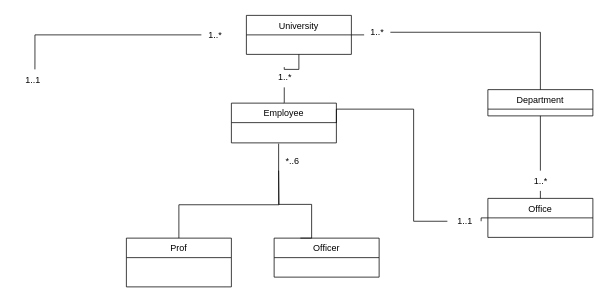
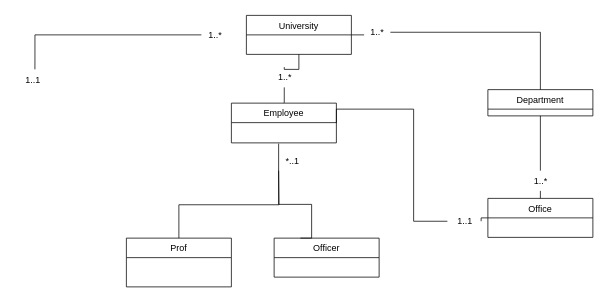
node "*..6": label "*..6" -> "*..1"
